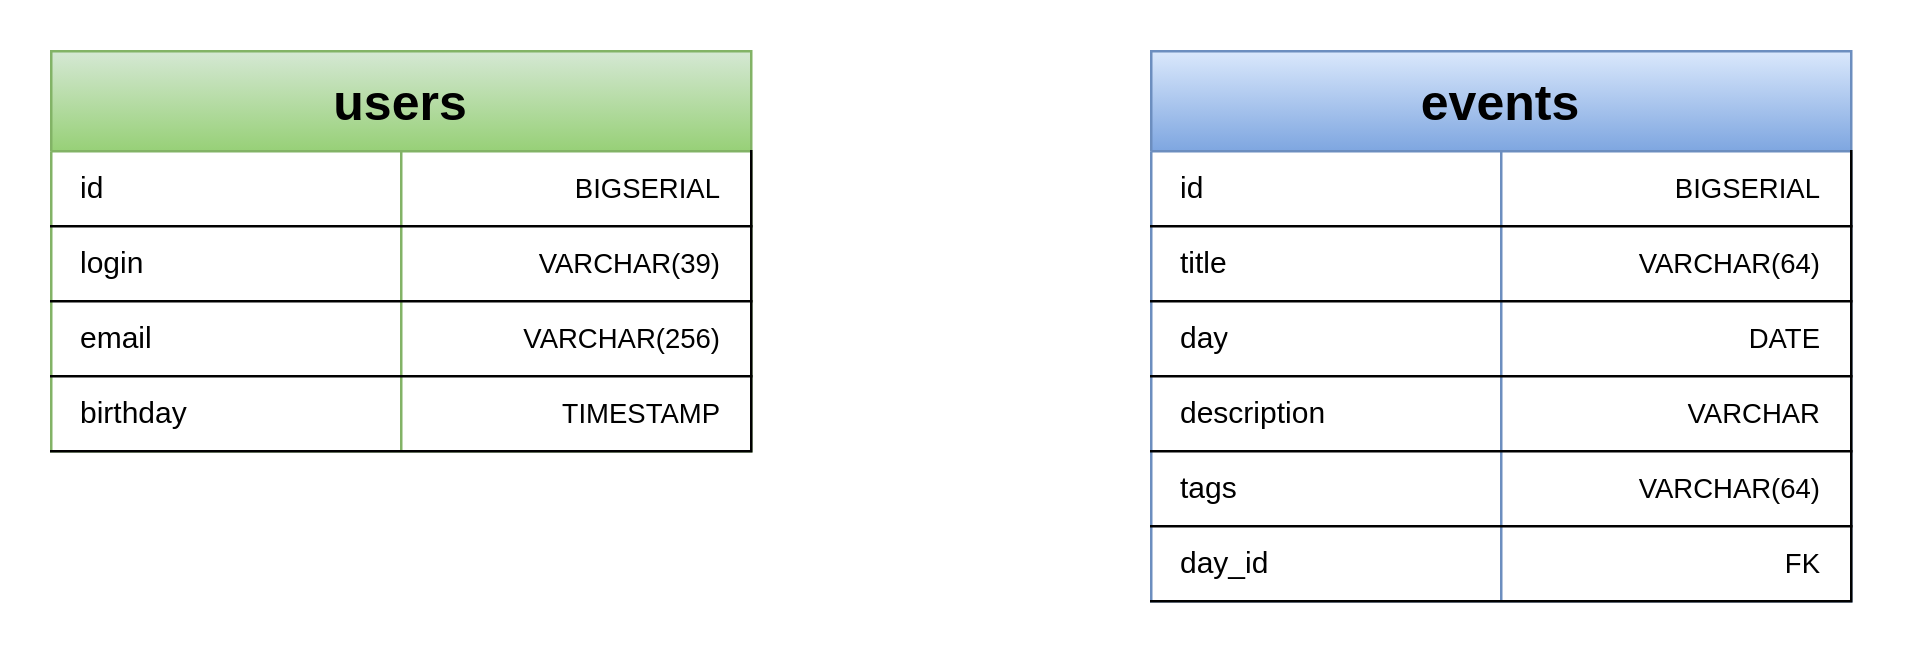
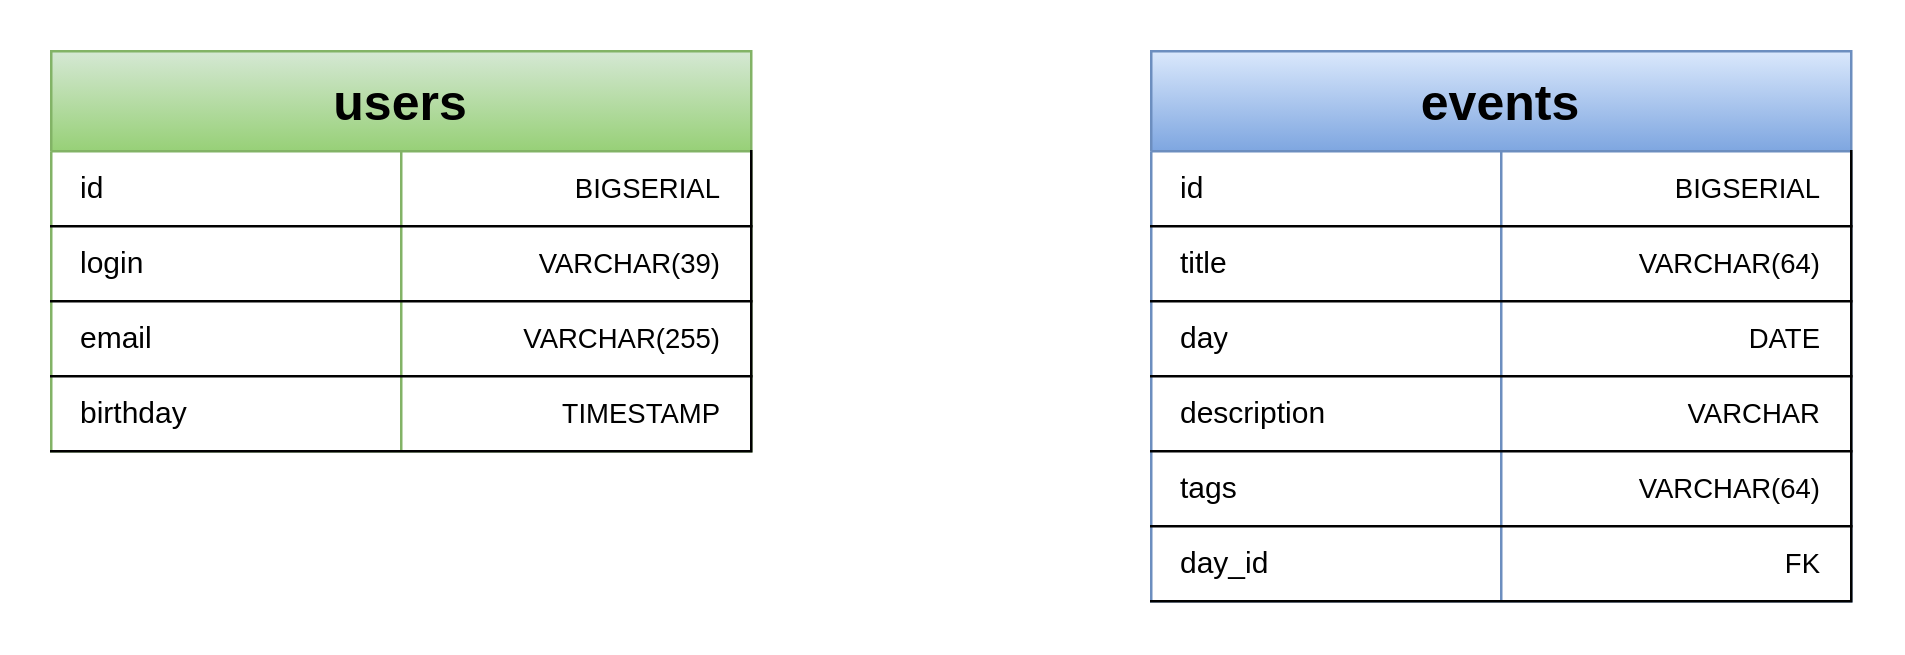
node "VARCHAR(256)": label "VARCHAR(256)" -> "VARCHAR(255)"
